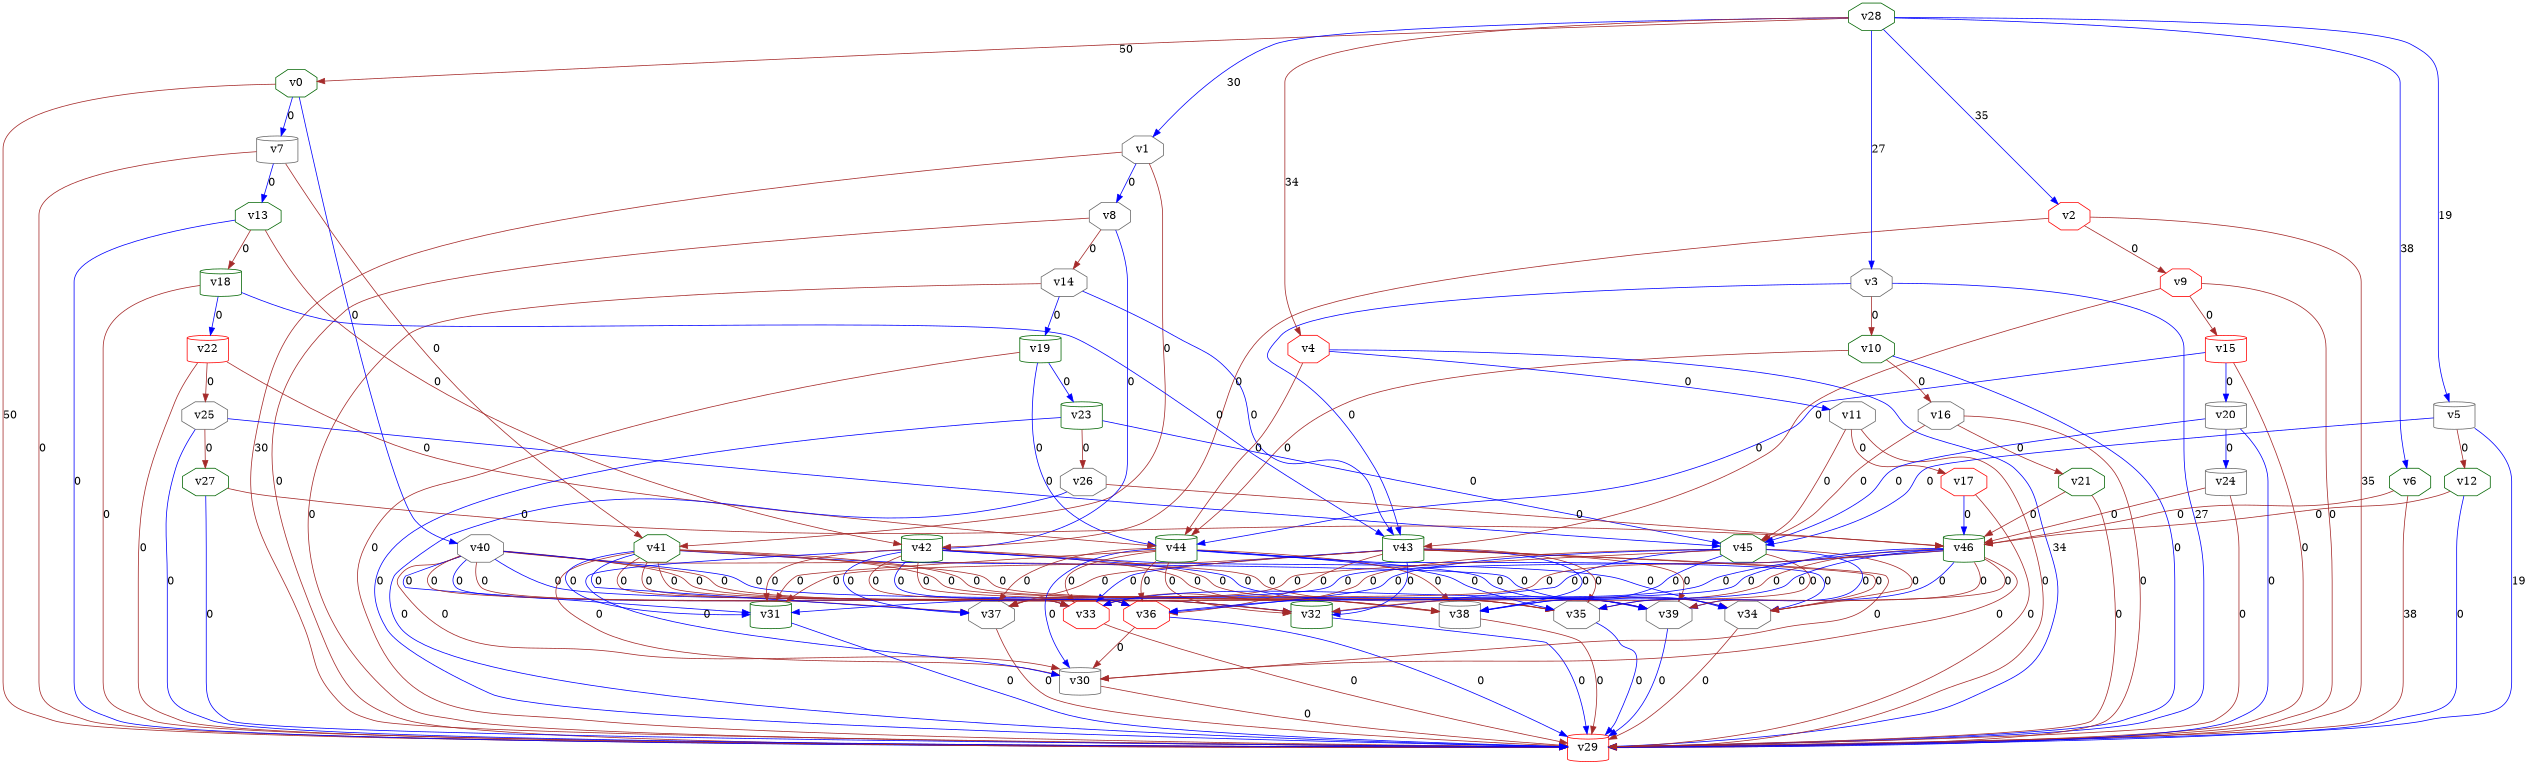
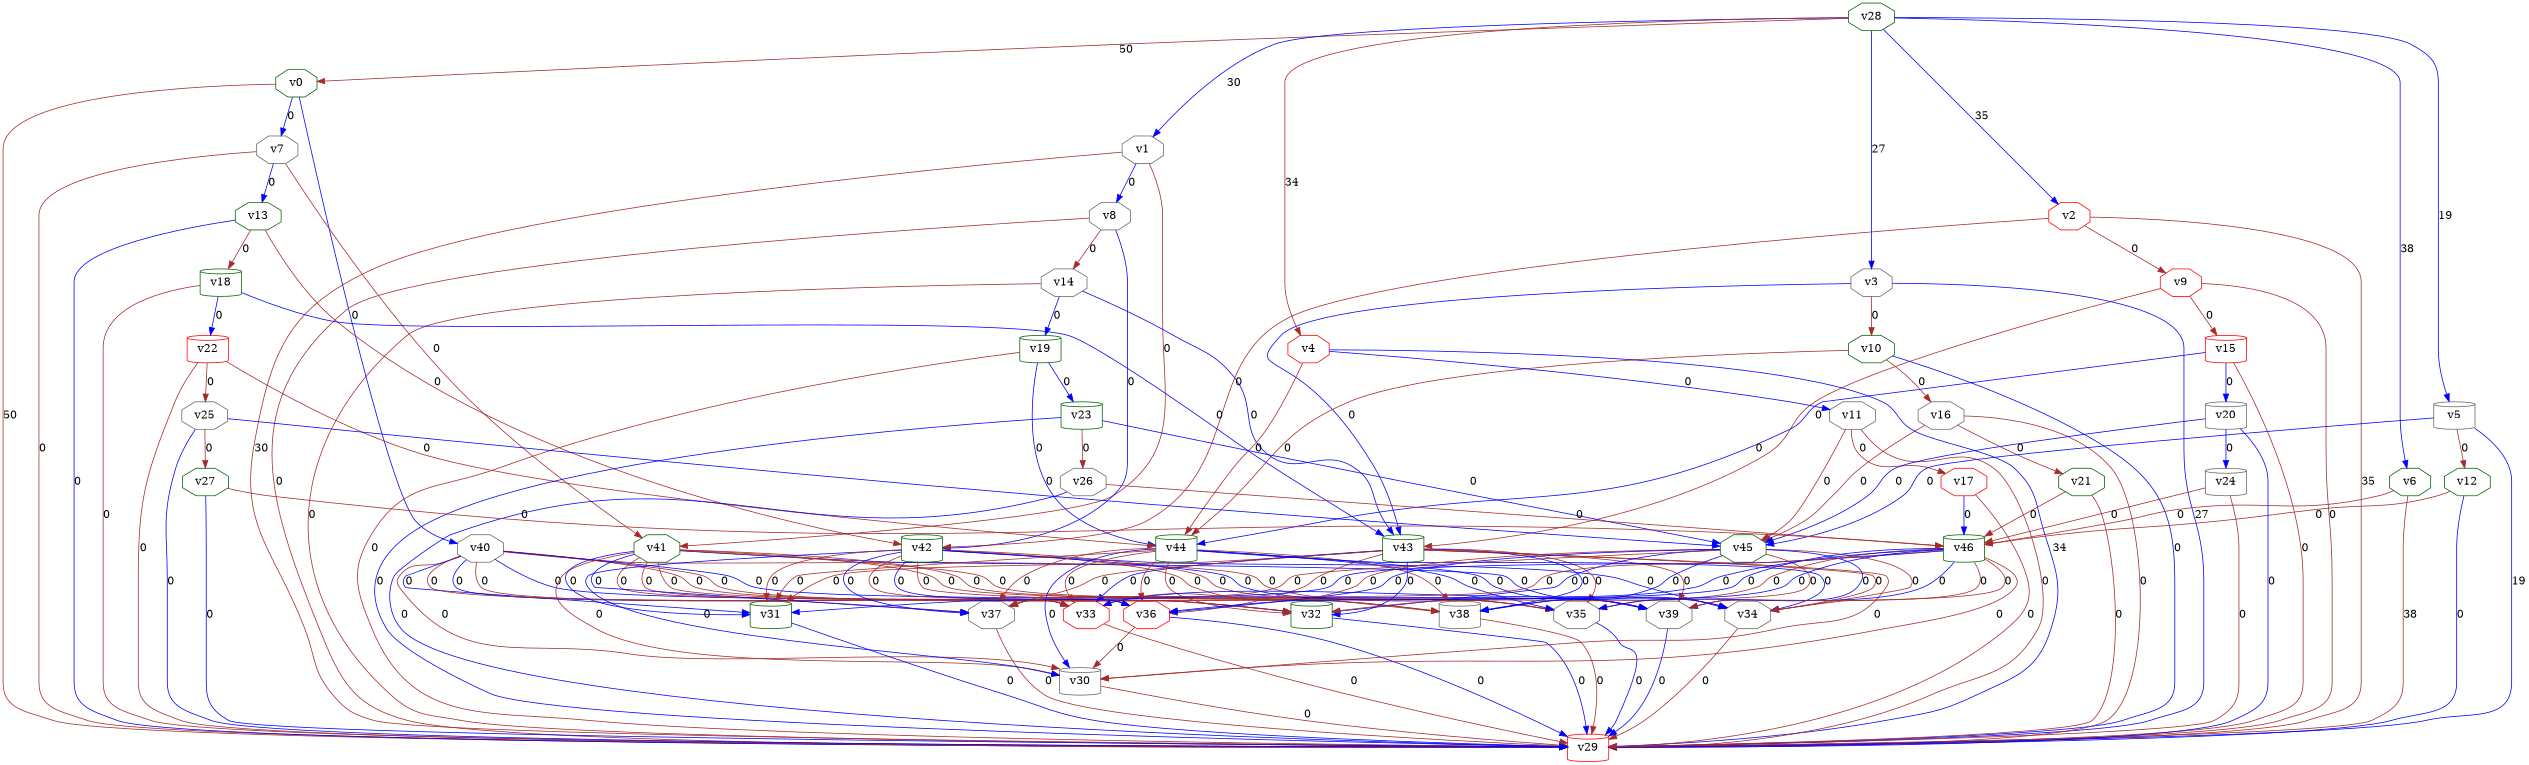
node "v7": shape cylinder -> octagon
